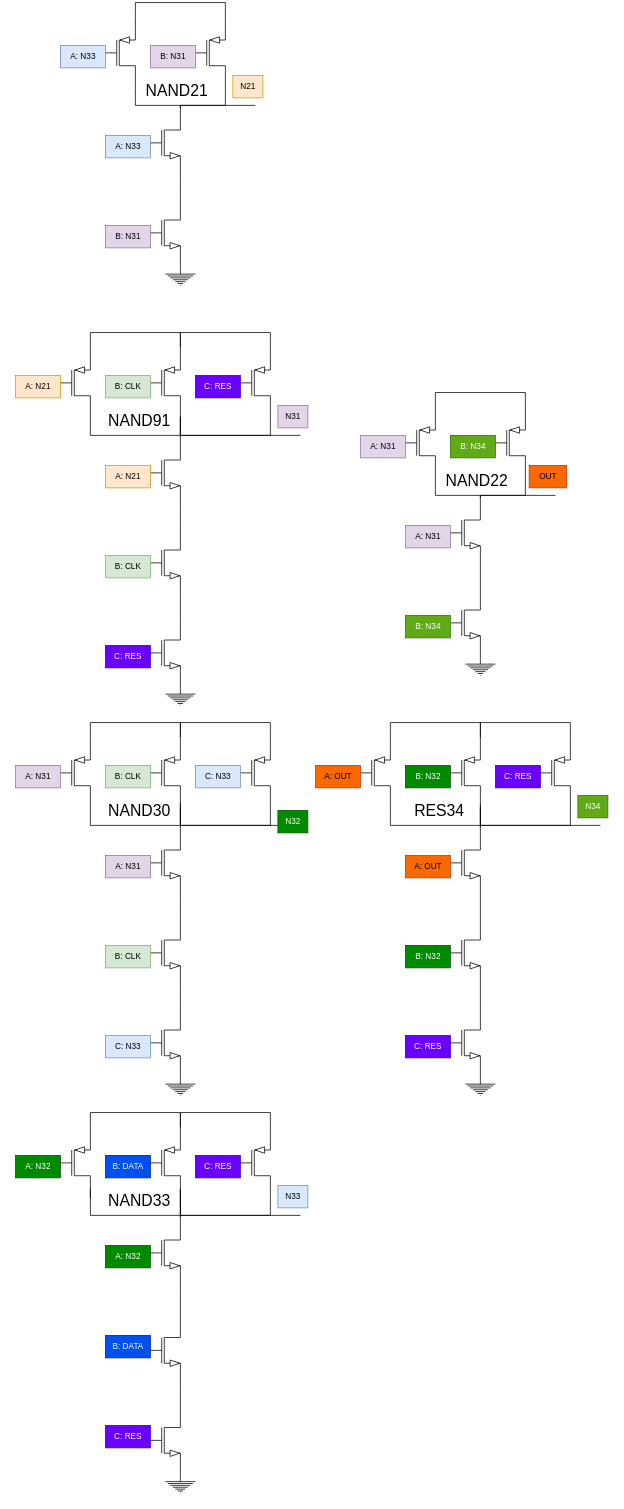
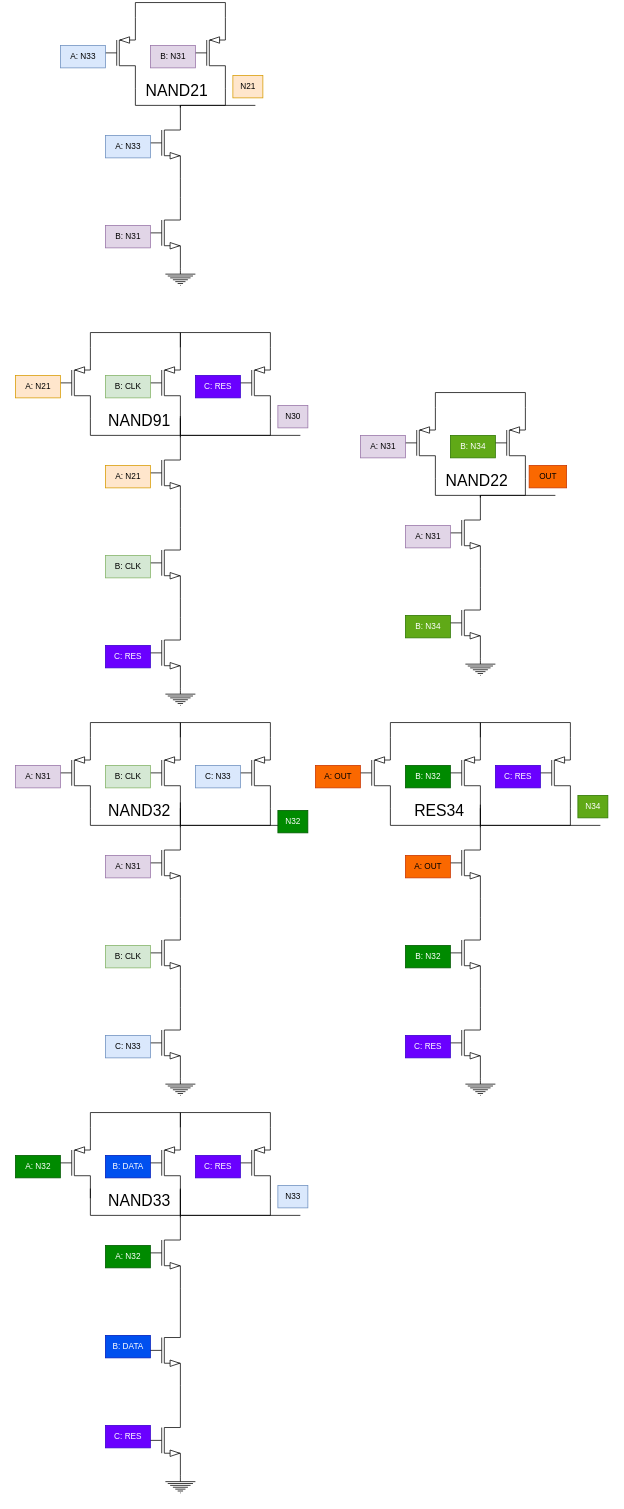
node "N31": label "N31" -> "N30"
node "NAND30": label "NAND30" -> "NAND32"
